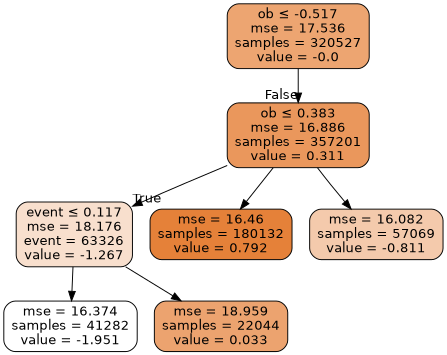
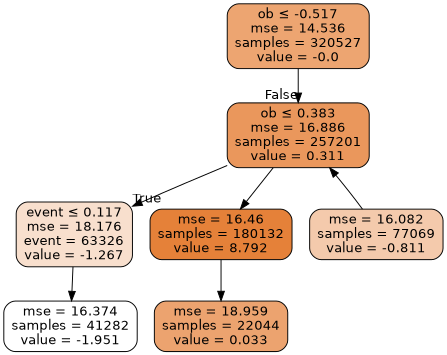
node "ob ≤ -0.517": text "mse = 17.536" -> "mse = 14.536"
node "ob ≤ 0.383": text "samples = 357201" -> "samples = 257201"
edge "ob ≤ 0.383" -> "mse = 16.082": reversed
node "mse = 16.082": text "samples = 57069" -> "samples = 77069"
node "mse = 16.46": text "value = 0.792" -> "value = 8.792"
edge "event ≤ 0.117" -> "mse = 18.959": now "mse = 16.46" -> "mse = 18.959"
